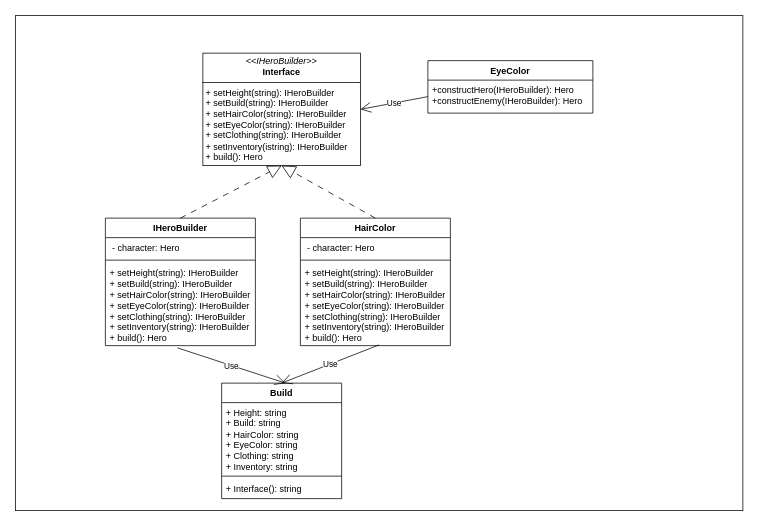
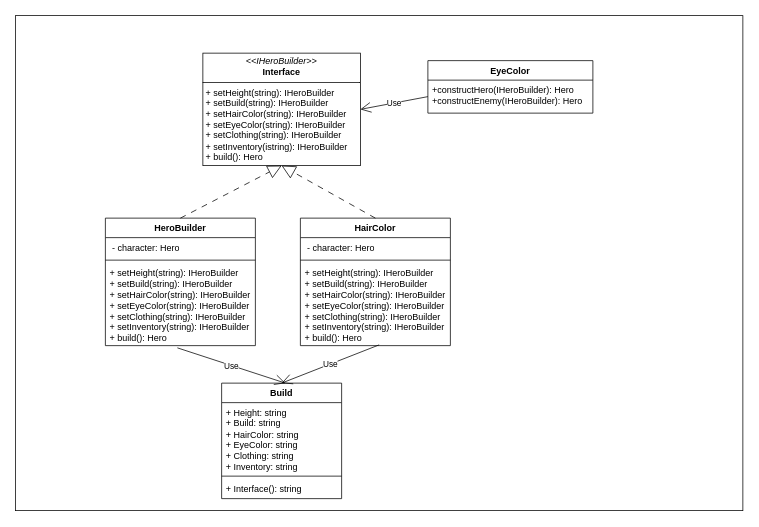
node "IHeroBuilder": label "IHeroBuilder" -> "HeroBuilder"
